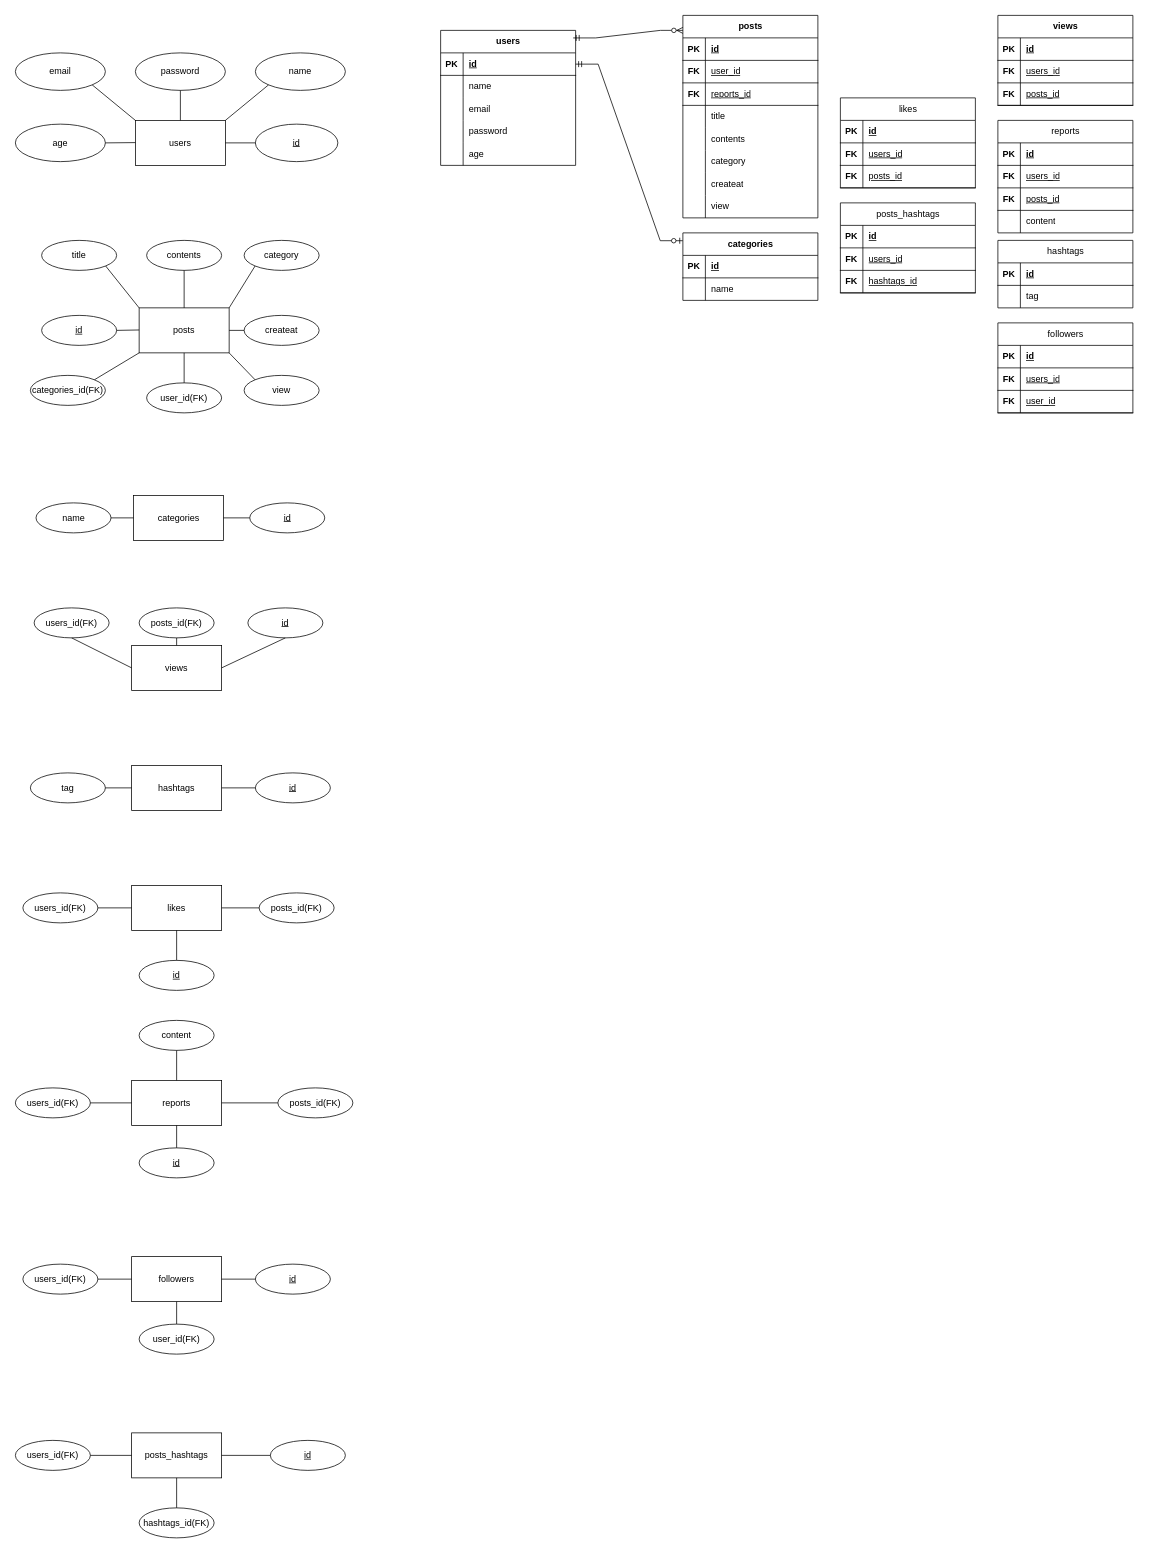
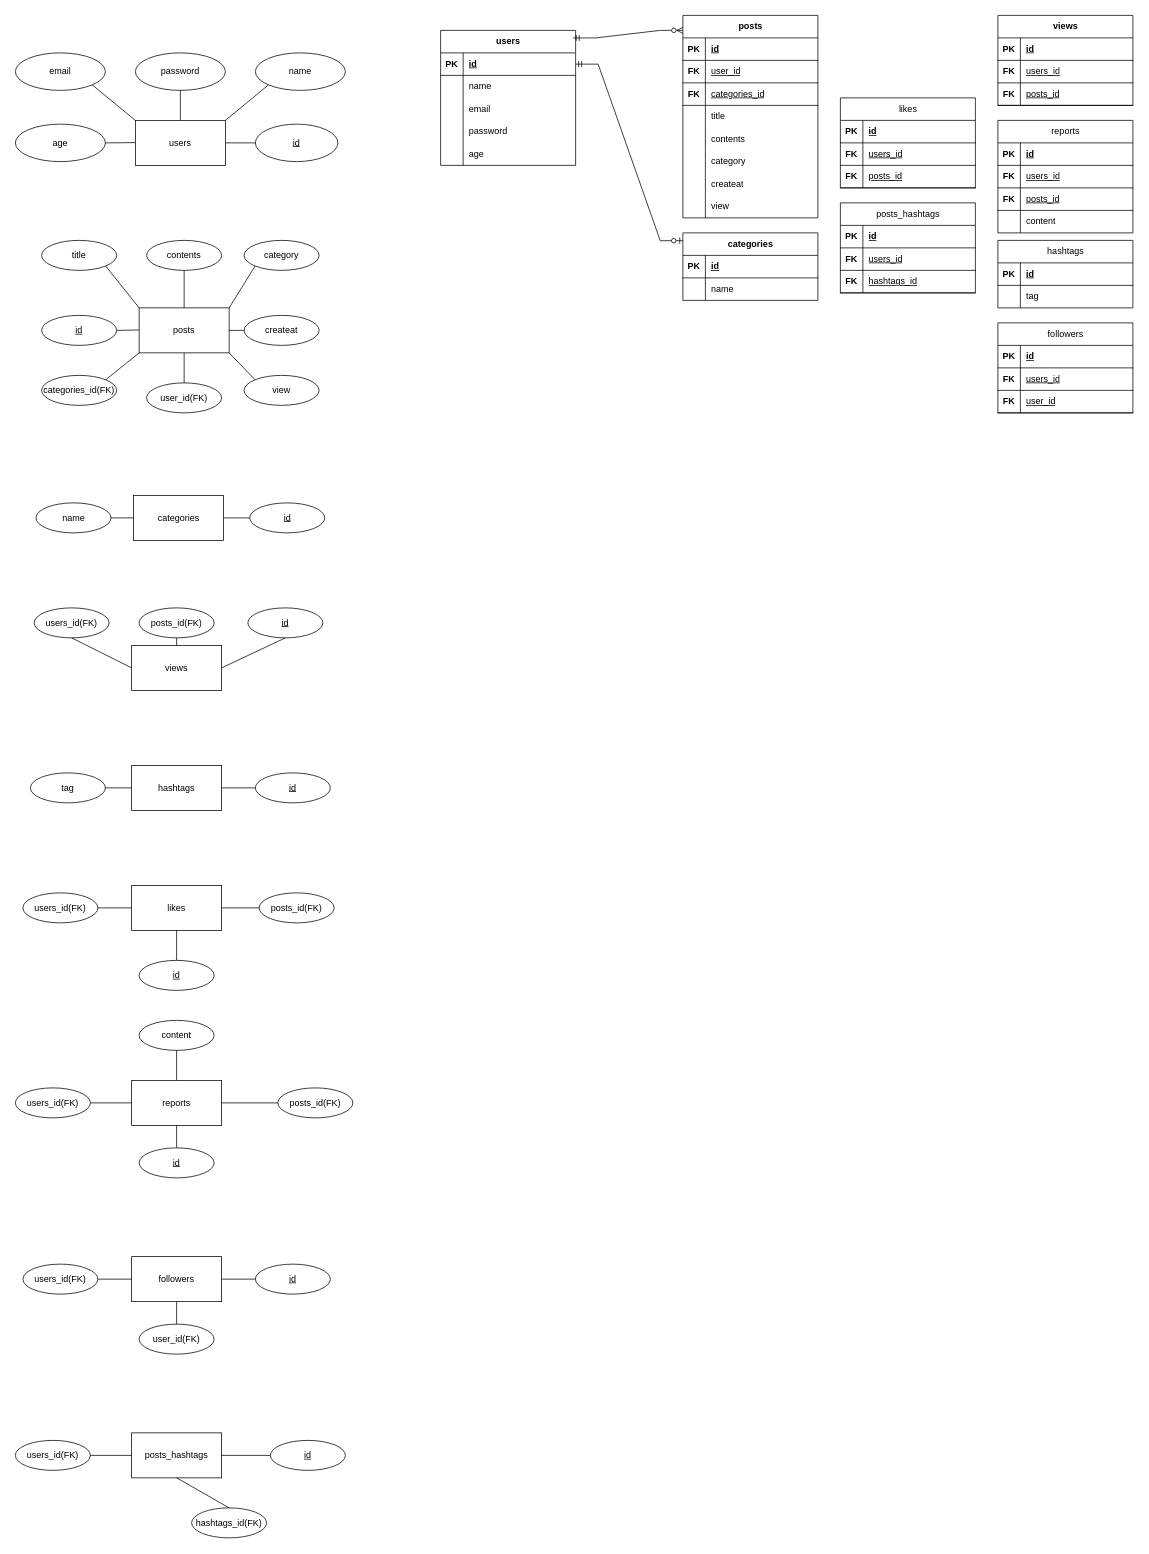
node "reports_id": label "reports_id" -> "categories_id"
node "categories_id(FK)": moved (68, 390) -> (79, 390)
node "hashtags_id(FK)": moved (177, 1523) -> (229, 1523)
